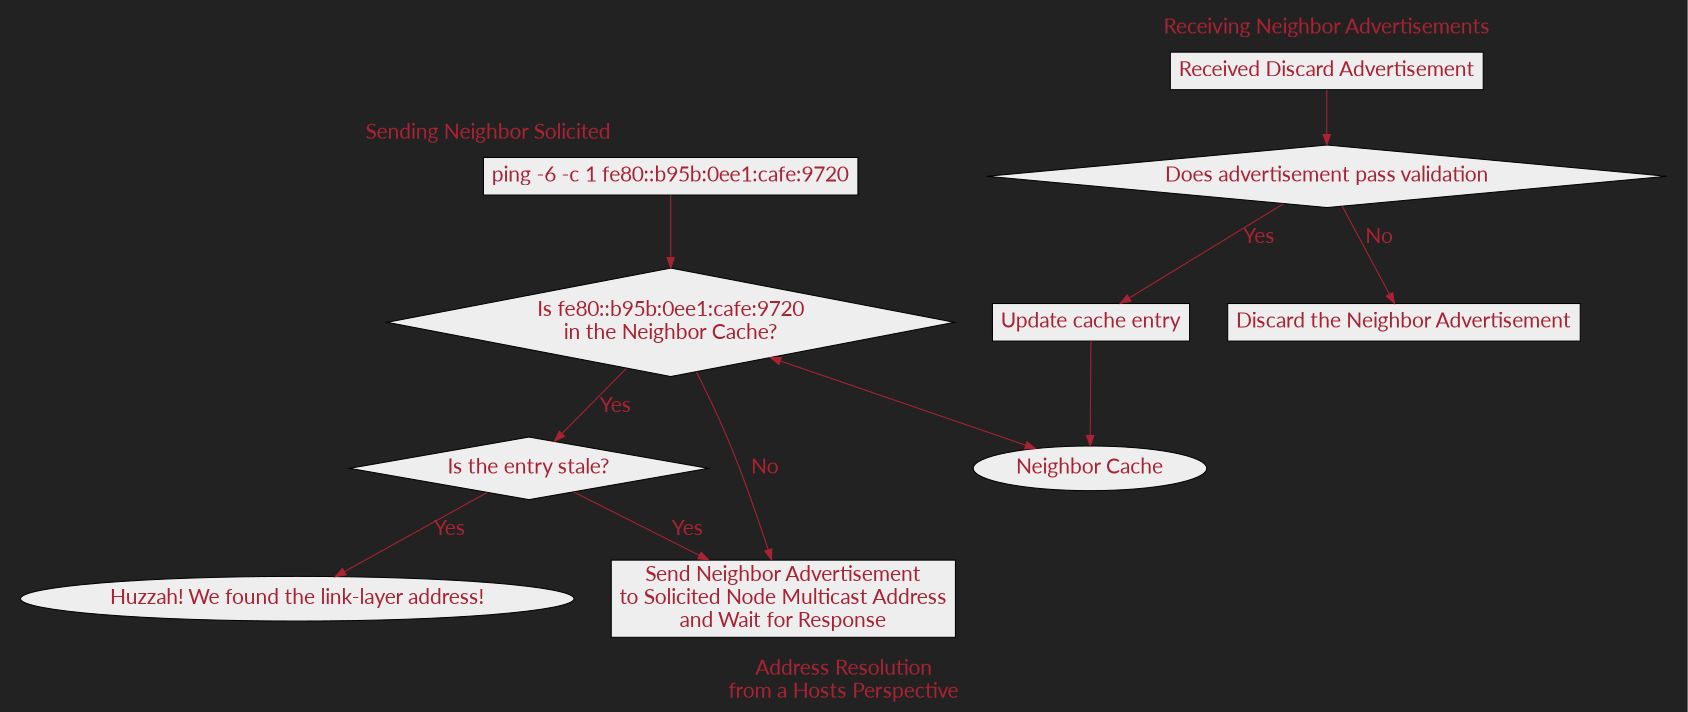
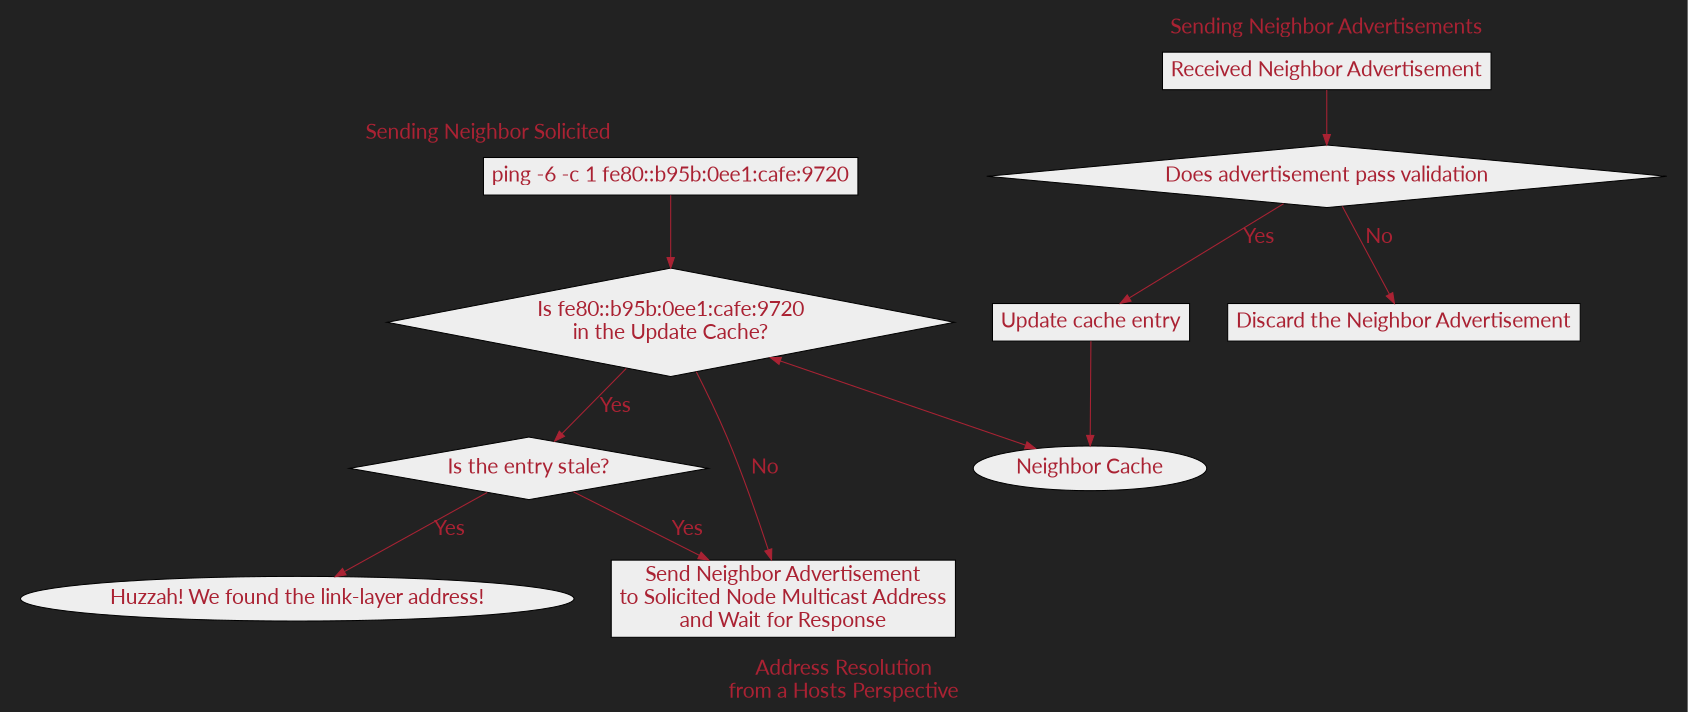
cluster "Receiving Neighbor Advertisements": label "Receiving Neighbor Advertisements" -> "Sending Neighbor Advertisements"
node "Received Discard Advertisement": label "Received Discard Advertisement" -> "Received Neighbor Advertisement"
node "Is fe80::b95b:0ee1:cafe:9720 in the Neighbor Cache?": label "Is fe80::b95b:0ee1:cafe:9720 in the Neighbor Cache?" -> "Is fe80::b95b:0ee1:cafe:9720 in the Update Cache?"
